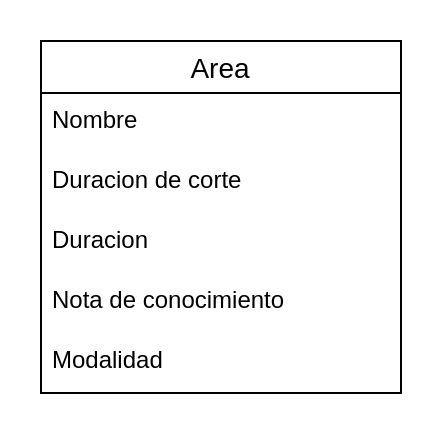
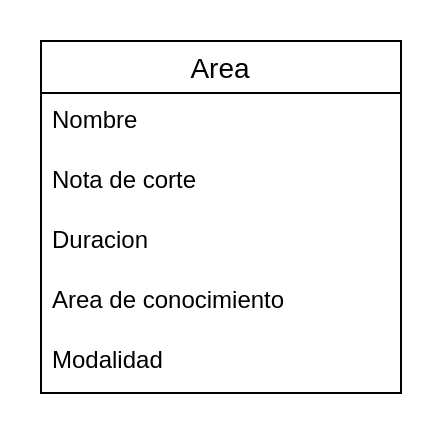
node "Duracion de corte": label "Duracion de corte" -> "Nota de corte"
node "Nota de conocimiento": label "Nota de conocimiento" -> "Area de conocimiento"
